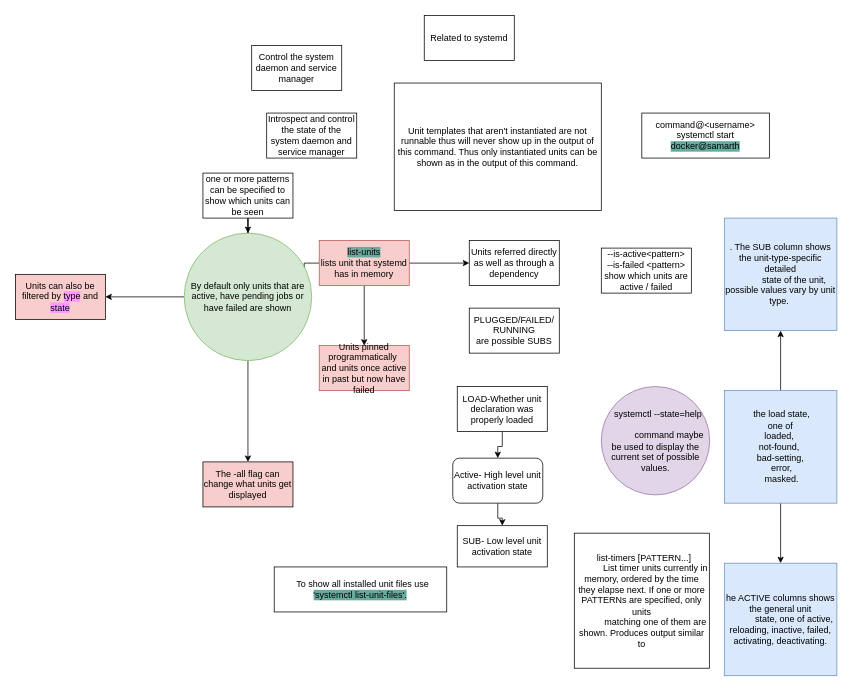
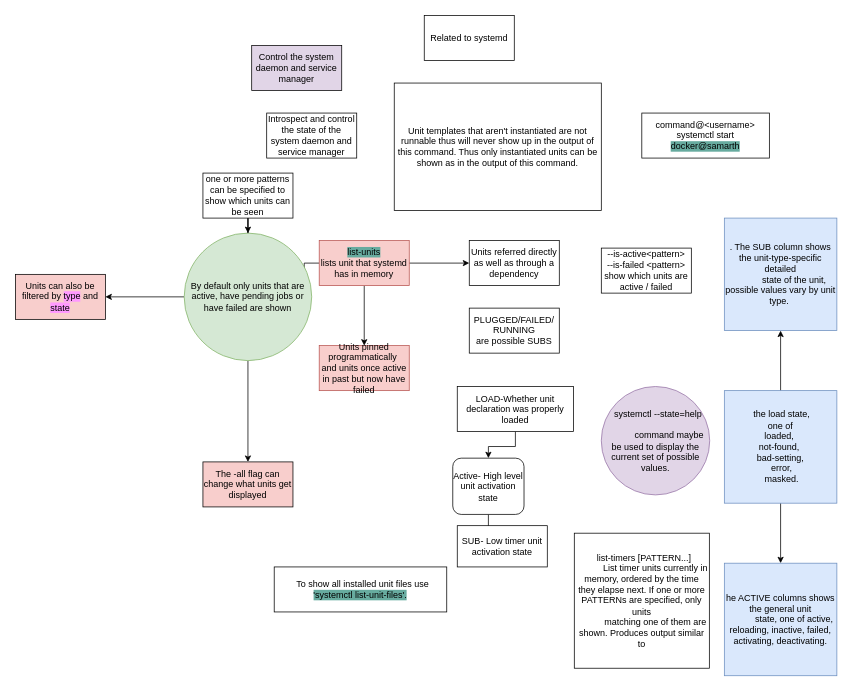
node "Control the system daemon and service manager": fillcolor #ffffff -> #e1d5e7
node "LOAD-Whether unit declaration was properly loaded": size 90x45 -> 116x45
node "Active- High level unit activation state": size 90x45 -> 71x56
node "SUB- Low level unit activation state": label "SUB- Low level unit activation state" -> "SUB- Low timer unit activation state"
